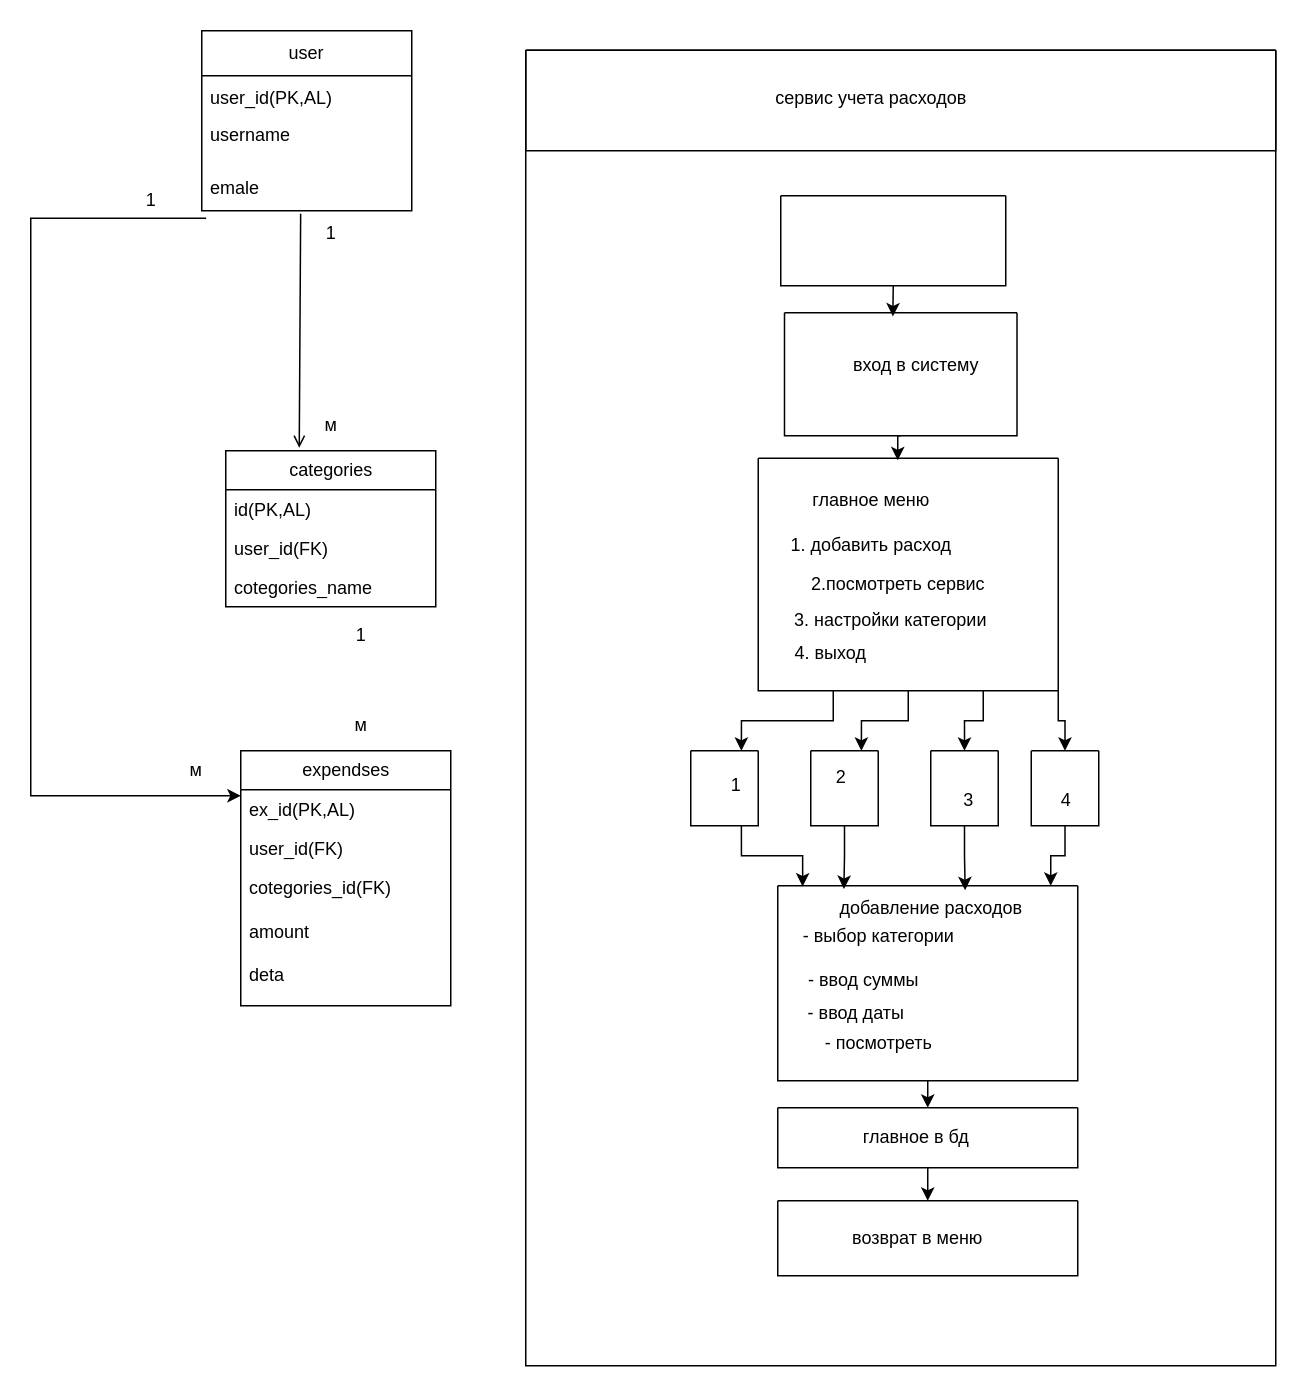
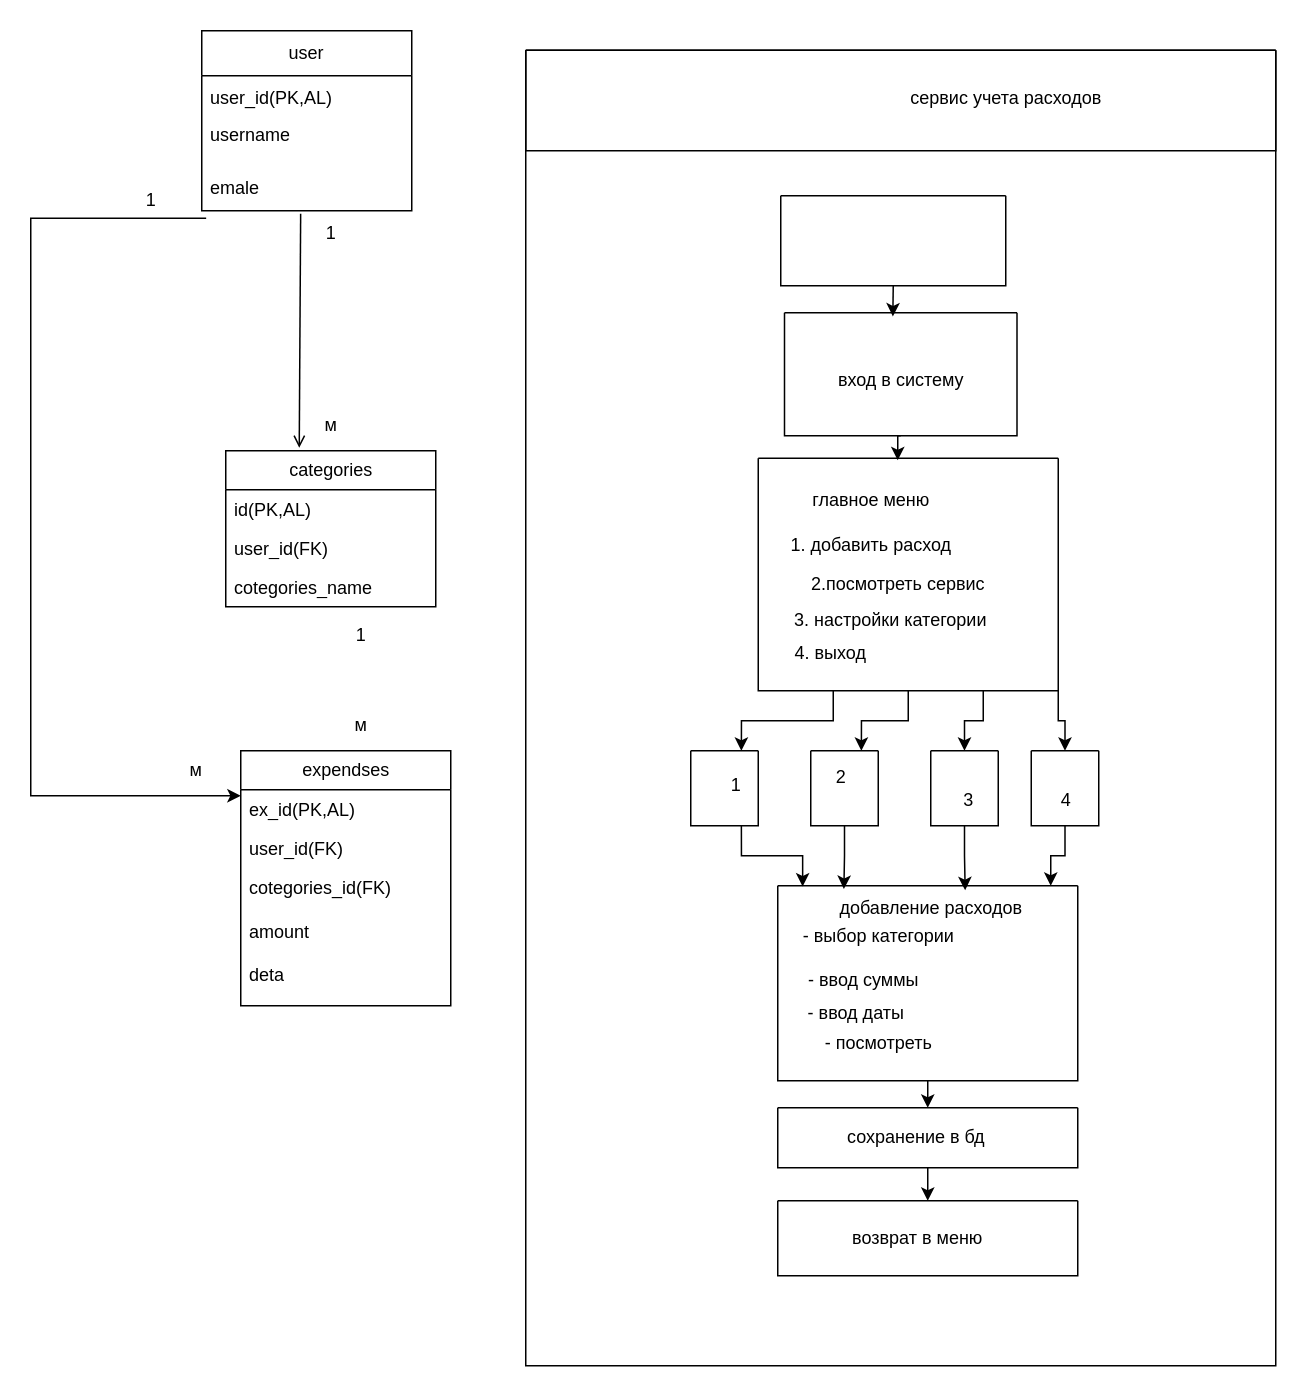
node "сервис учета расходов": moved (871, 98) -> (1006, 98)
node "вход в систему": moved (916, 365) -> (901, 380)
node "главное в бд": label "главное в бд" -> "сохранение в бд"
